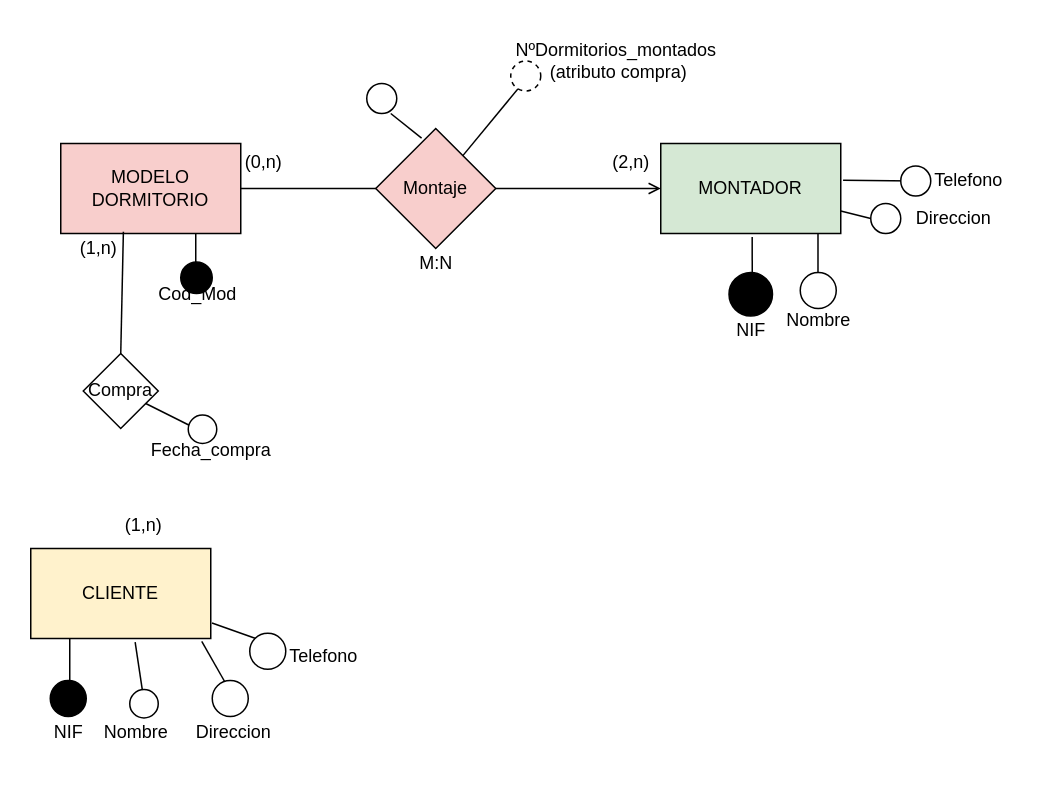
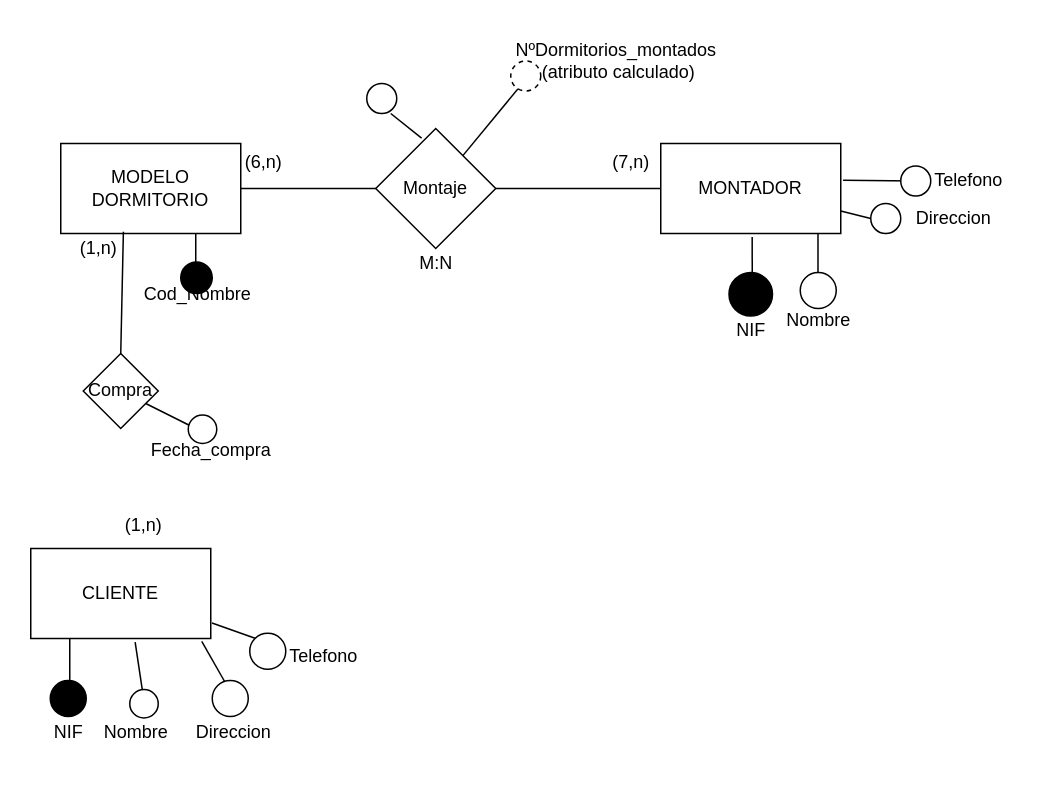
node "NºDormitorios_montados (atributo compra)": label "NºDormitorios_montados (atributo compra)" -> "NºDormitorios_montados (atributo calculado)"
node "(0,n)": label "(0,n)" -> "(6,n)"
node "(2,n)": label "(2,n)" -> "(7,n)"
node "MODELO DORMITORIO": fillcolor #f8cecc -> #ffffff
node "Montaje": fillcolor #f8cecc -> #ffffff
edge "Montaje" -> "MONTADOR": arrowhead open -> none
node "MONTADOR": fillcolor #d5e8d4 -> #ffffff
node "Cod_Mod": label "Cod_Mod" -> "Cod_Nombre"
node "CLIENTE": fillcolor #fff2cc -> #ffffff
